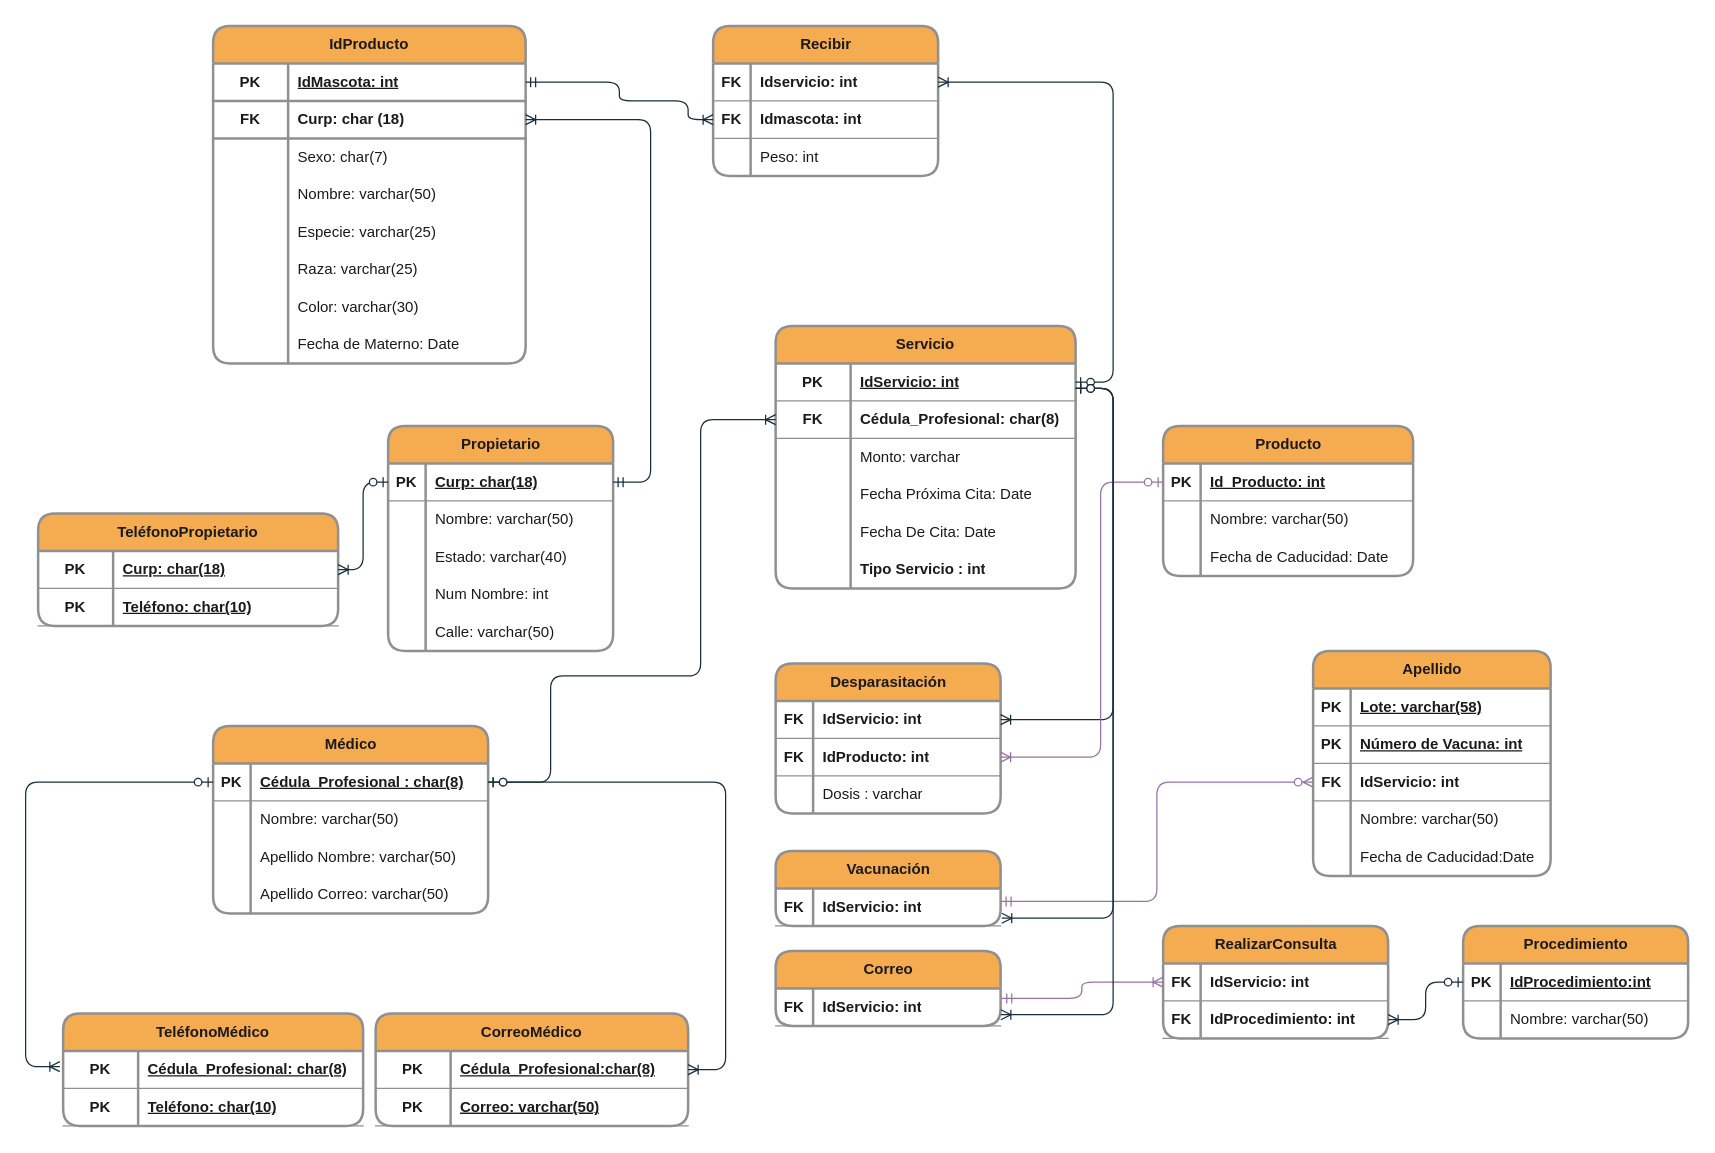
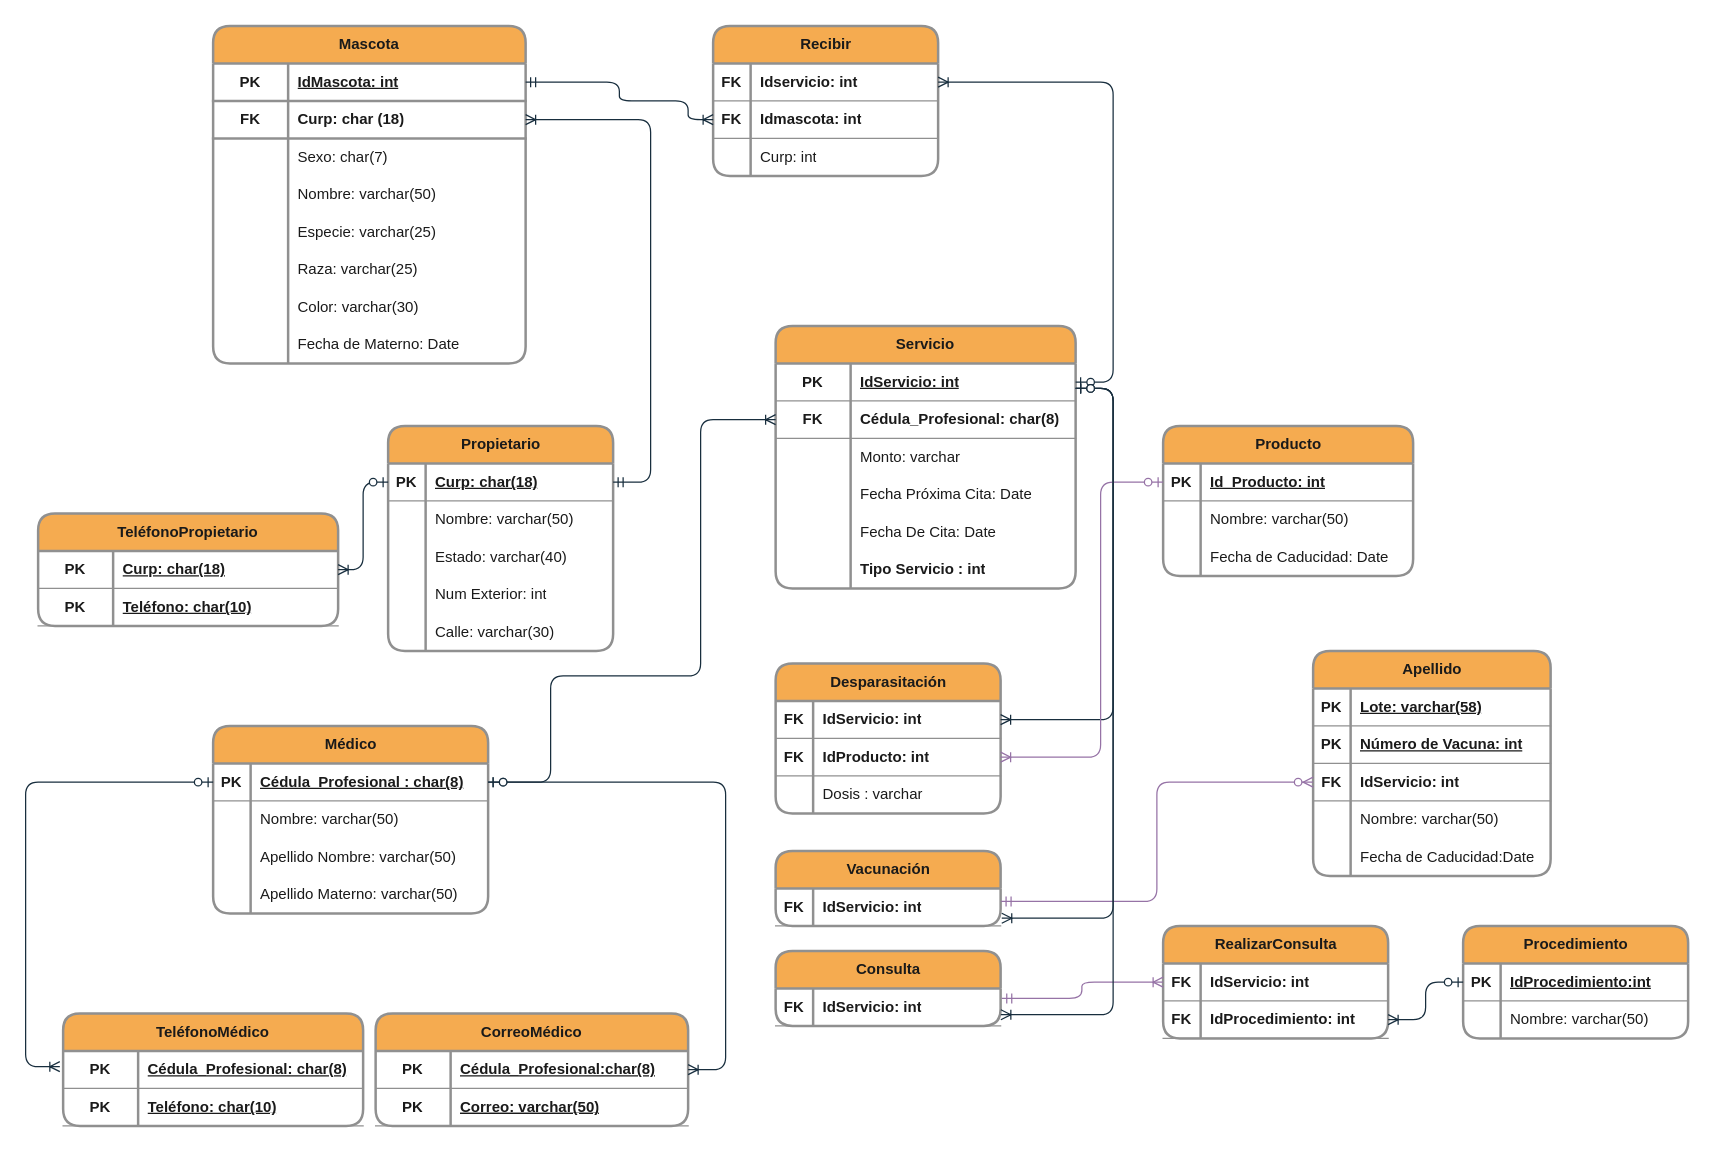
node "IdProducto": label "IdProducto" -> "Mascota"
node "Peso: int": label "Peso: int" -> "Curp: int"
node "Num Nombre: int": label "Num Nombre: int" -> "Num Exterior: int"
node "Calle: varchar(50)": label "Calle: varchar(50)" -> "Calle: varchar(30)"
node "Apellido Correo: varchar(50)": label "Apellido Correo: varchar(50)" -> "Apellido Materno: varchar(50)"
node "Correo": label "Correo" -> "Consulta"
